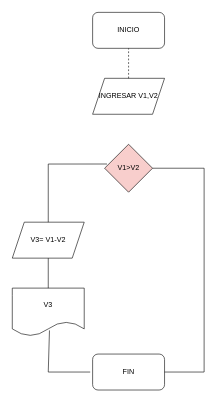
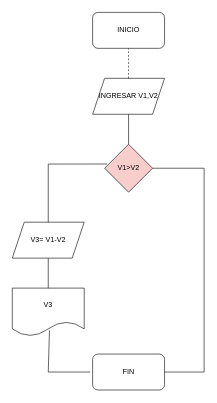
edge "INGRESAR V1,V2" -- "V1>V2": added
